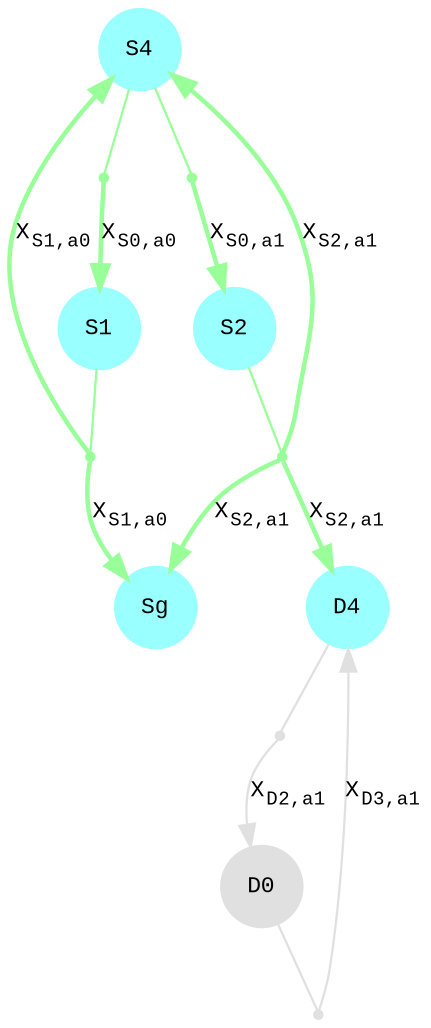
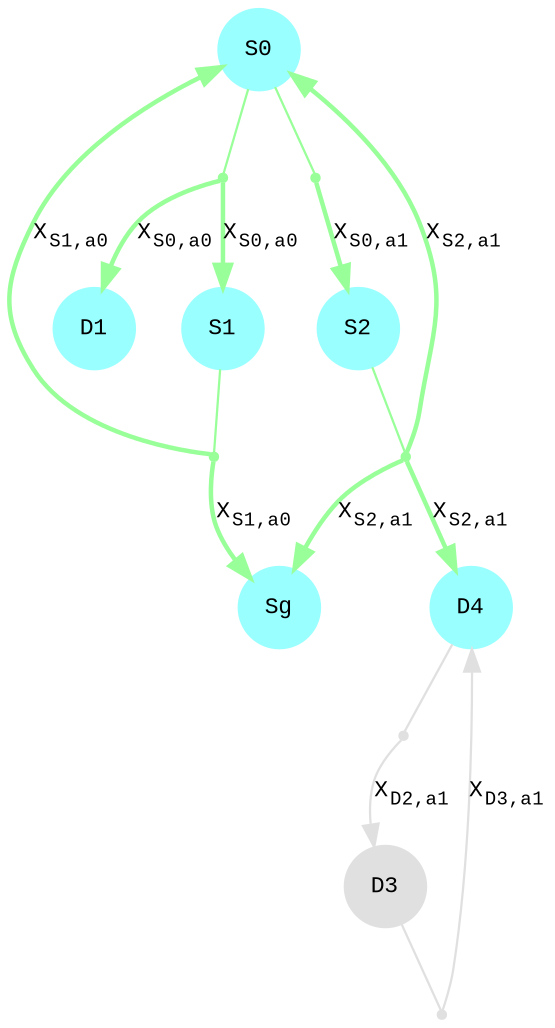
node "S4": label "S4" -> "S0"
node "D1": added
node "D0": label "D0" -> "D3"
